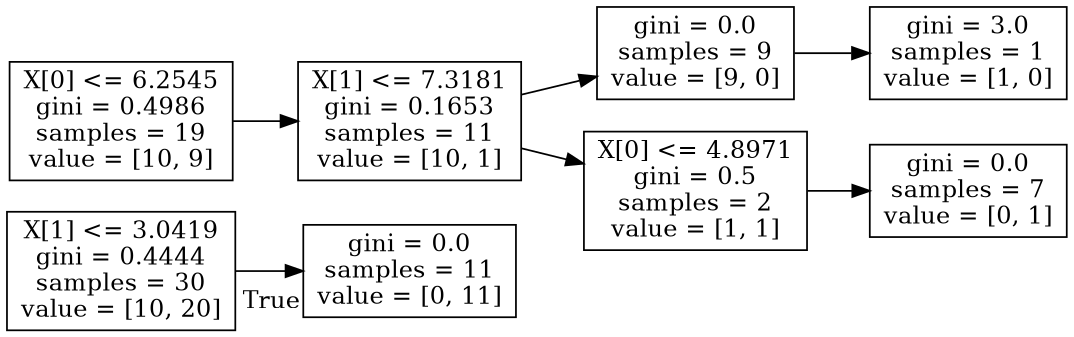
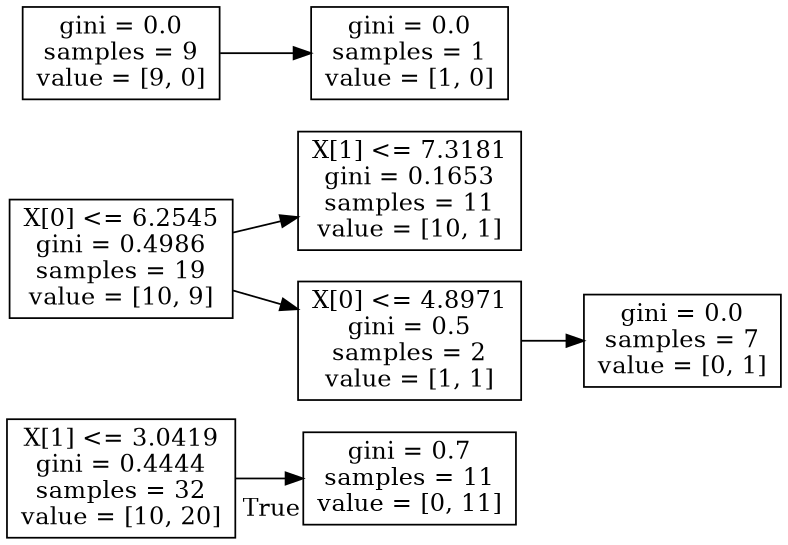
node "gini = 3.0 samples = 1 value = [1, 0]": label "gini = 3.0 samples = 1 value = [1, 0]" -> "gini = 0.0 samples = 1 value = [1, 0]"
edge "X[1] <= 7.3181 gini = 0.1653 samples = 11 value = [10, 1]" -> "gini = 0.0 samples = 9 value = [9, 0]": removed
edge "X[1] <= 7.3181 gini = 0.1653 samples = 11 value = [10, 1]" -> "X[0] <= 4.8971 gini = 0.5 samples = 2 value = [1, 1]": now "X[0] <= 6.2545 gini = 0.4986 samples = 19 value = [10, 9]" -> "X[0] <= 4.8971 gini = 0.5 samples = 2 value = [1, 1]"
node "X[1] <= 3.0419 gini = 0.4444 samples = 30 value = [10, 20]": label "X[1] <= 3.0419 gini = 0.4444 samples = 30 value = [10, 20]" -> "X[1] <= 3.0419 gini = 0.4444 samples = 32 value = [10, 20]"
node "gini = 0.0 samples = 11 value = [0, 11]": label "gini = 0.0 samples = 11 value = [0, 11]" -> "gini = 0.7 samples = 11 value = [0, 11]"
